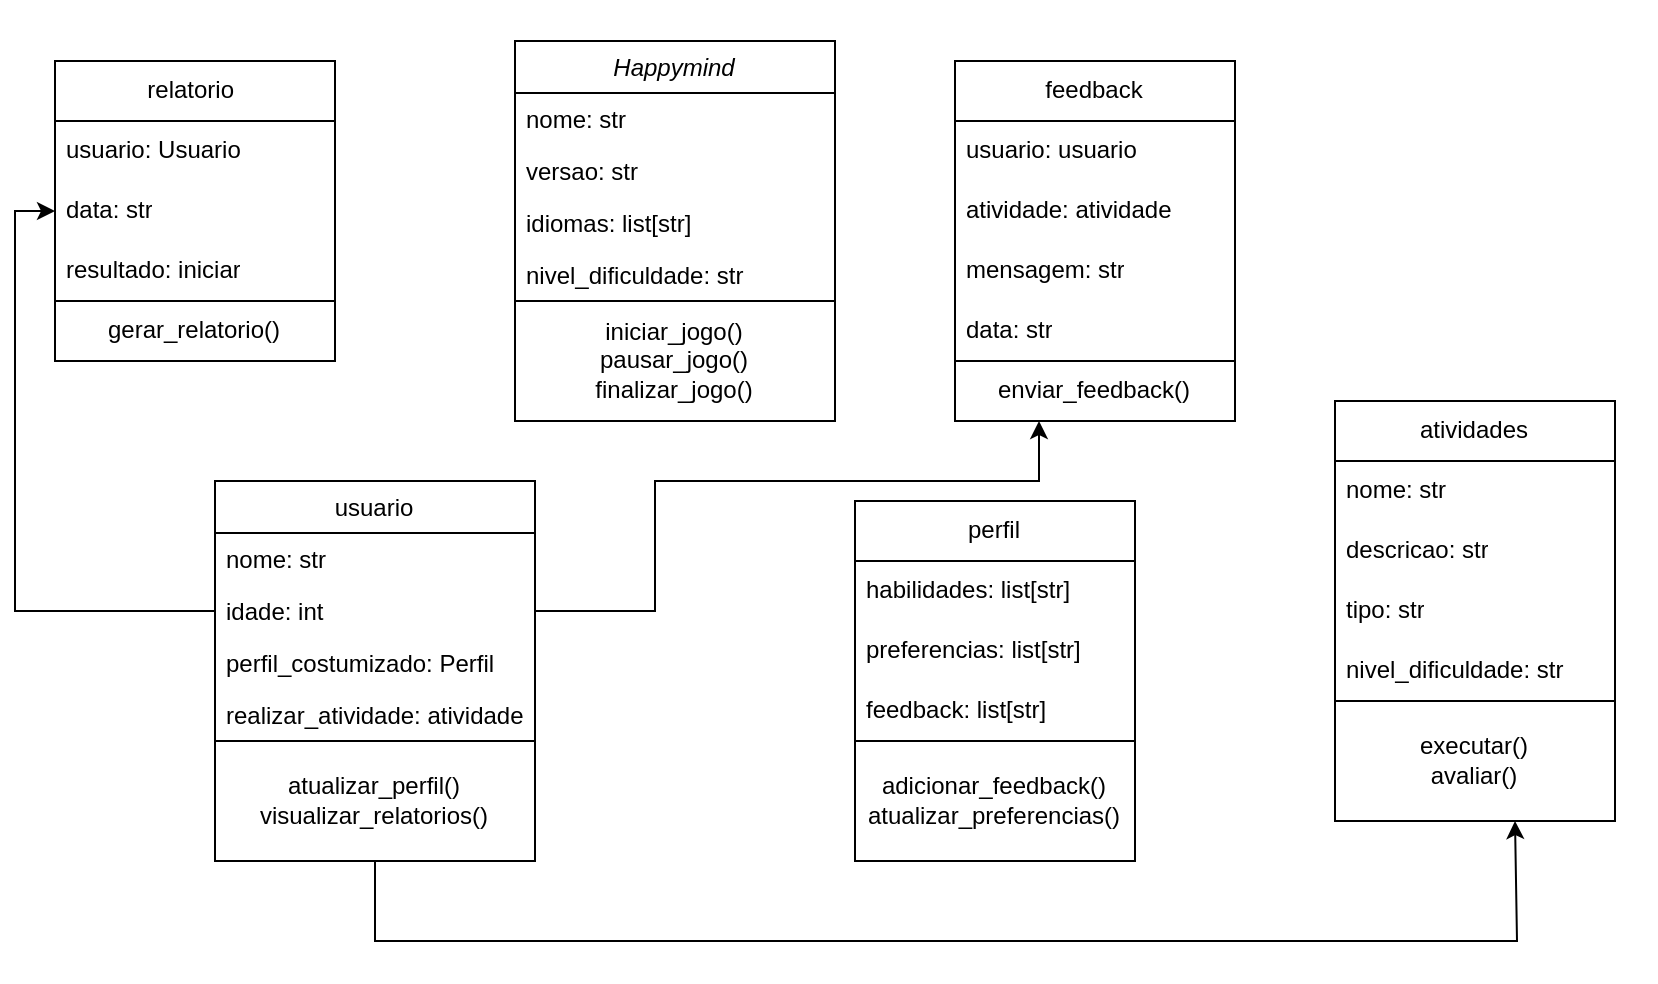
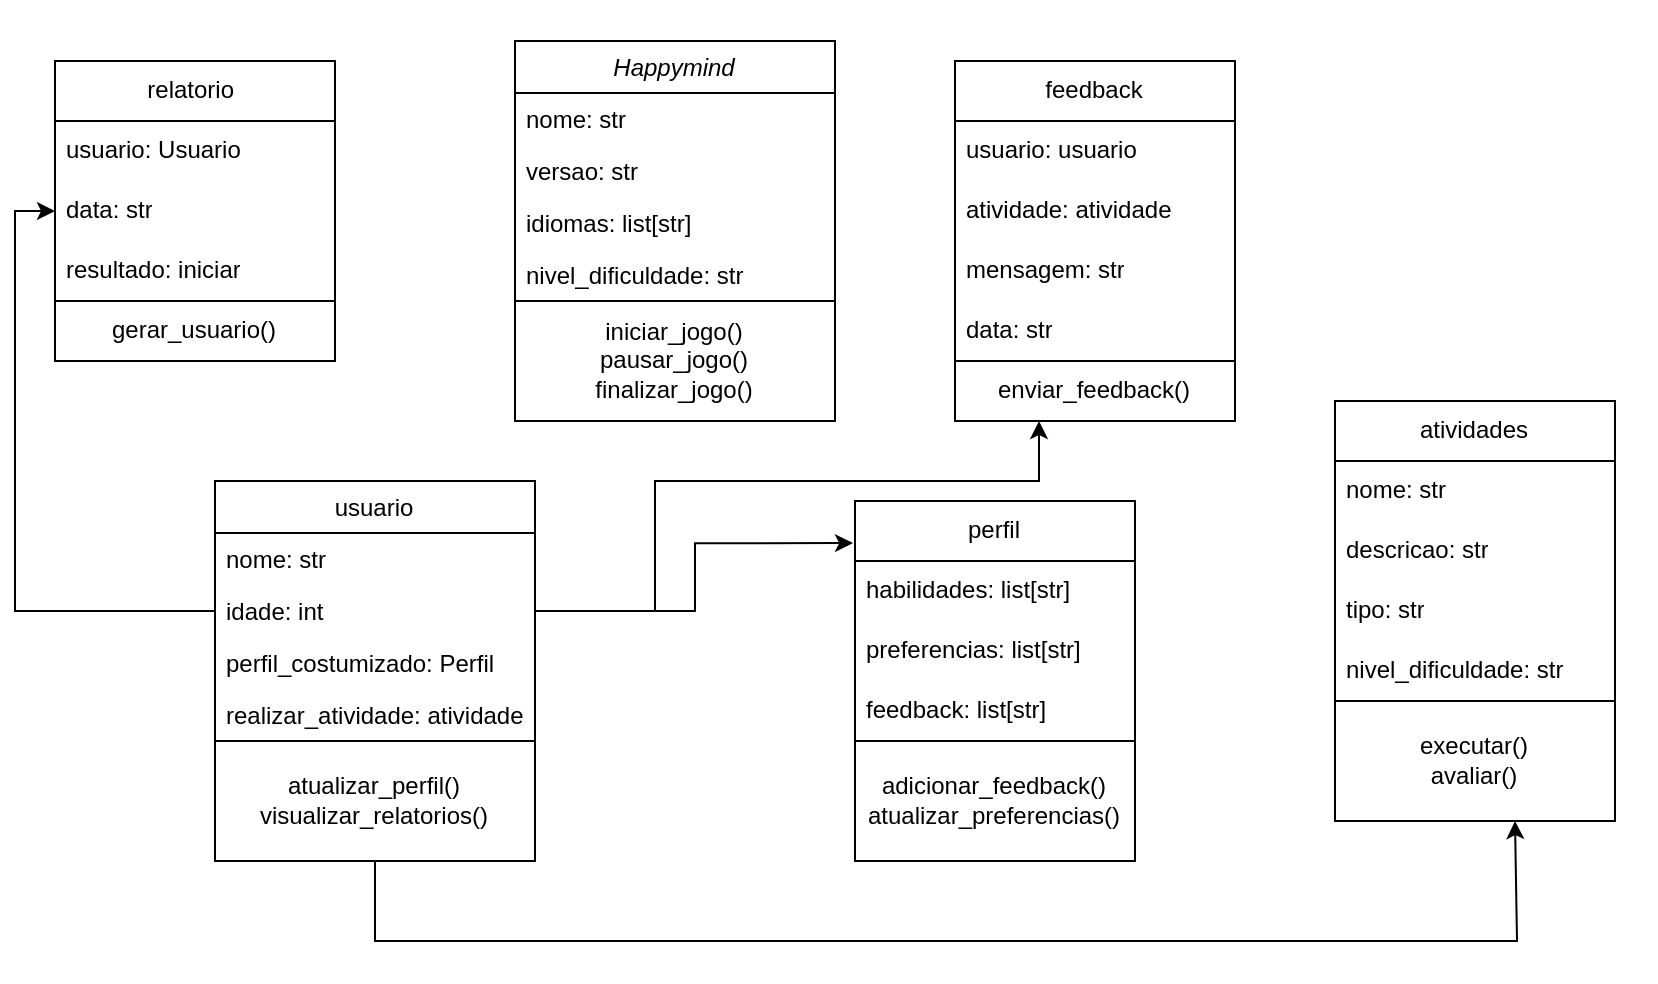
node "gerar_relatorio()": label "gerar_relatorio()" -> "gerar_usuario()"
edge "idade: int" -> "perfil": added
